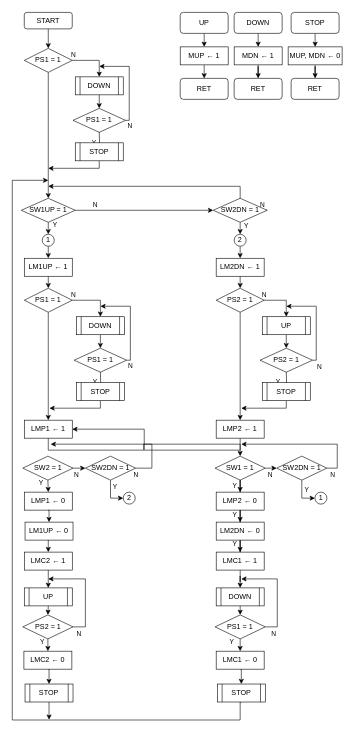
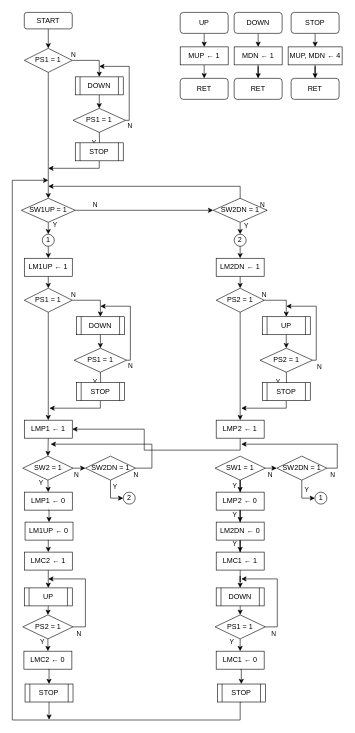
node "MUP, MDN ← 0": label "MUP, MDN ← 0" -> "MUP, MDN ← 4"
edge "LMP1 ← 1" -> "SW1 = 1": now "LMP1 ← 1" -> "SW2 = 1"
